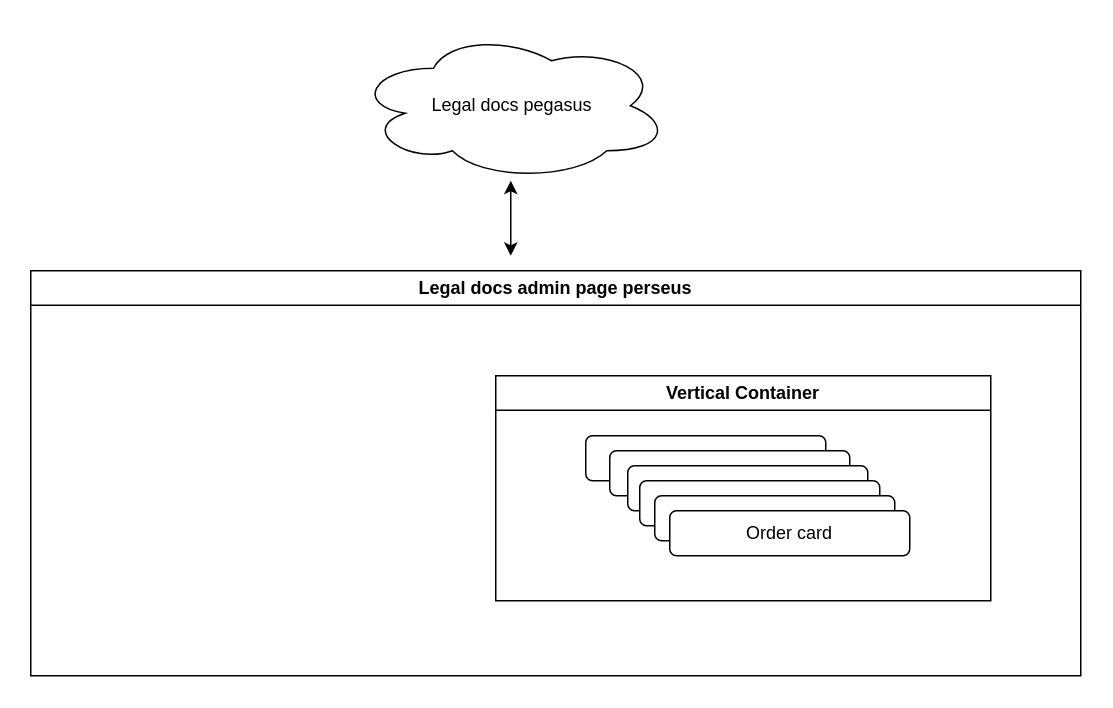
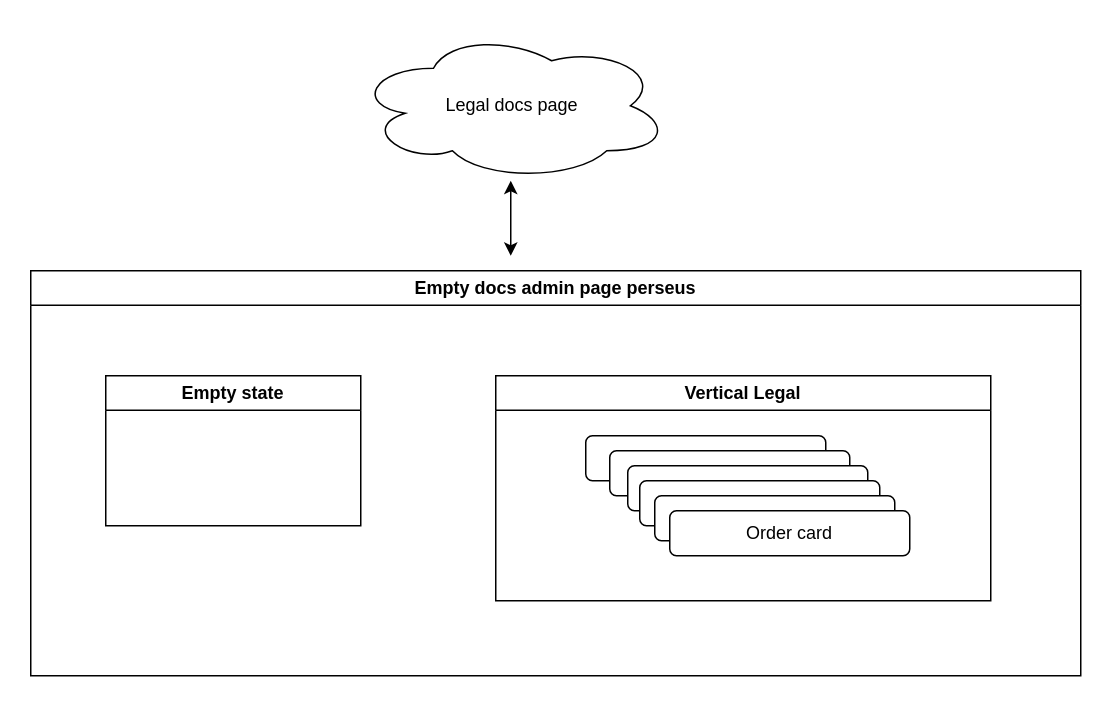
node "Legal docs pegasus": label "Legal docs pegasus" -> "Legal docs page"
node "Legal docs admin page perseus": label "Legal docs admin page perseus" -> "Empty docs admin page perseus"
node "Vertical Container": label "Vertical Container" -> "Vertical Legal"
node "Empty state": added
